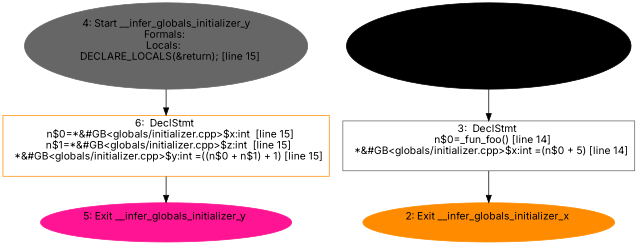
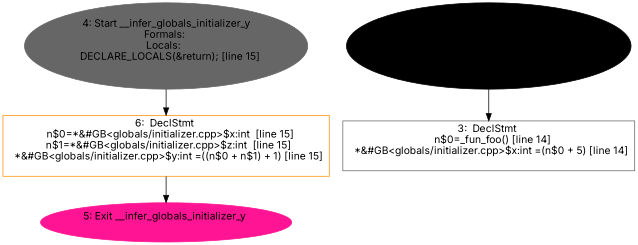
node "2: Exit __infer_globals_initializer_x": removed
